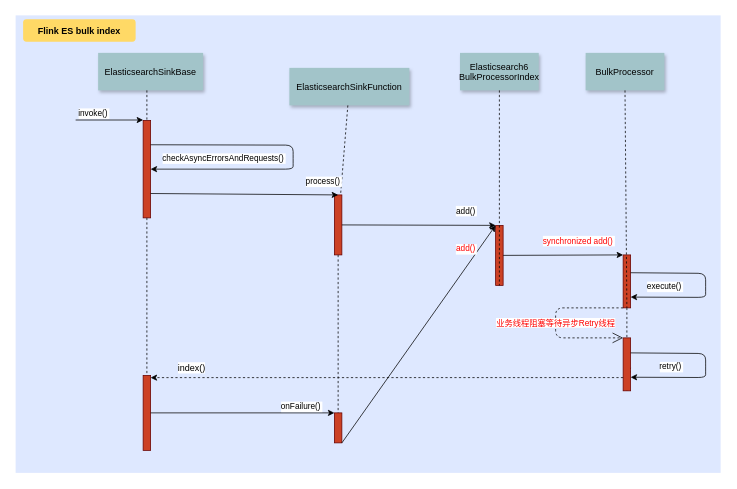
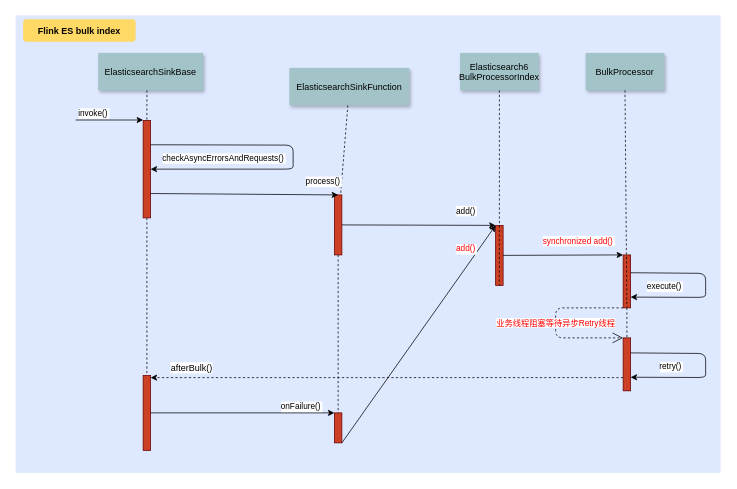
node "index()": label "index()" -> "afterBulk()"
